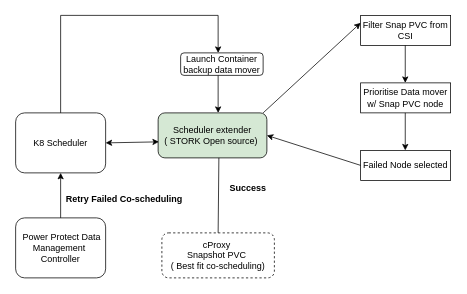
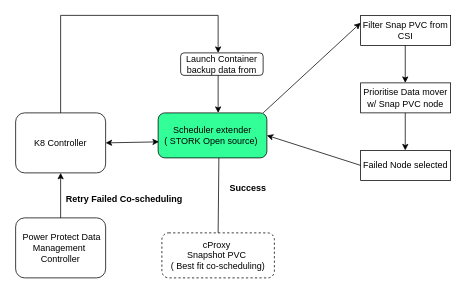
node "Launch Container backup data mover": label "Launch Container backup data mover" -> "Launch Container backup data from"
node "Scheduler extender ( STORK Open source)": fillcolor #d5e8d4 -> #33ff99
node "K8 Scheduler": label "K8 Scheduler" -> "K8 Controller"
